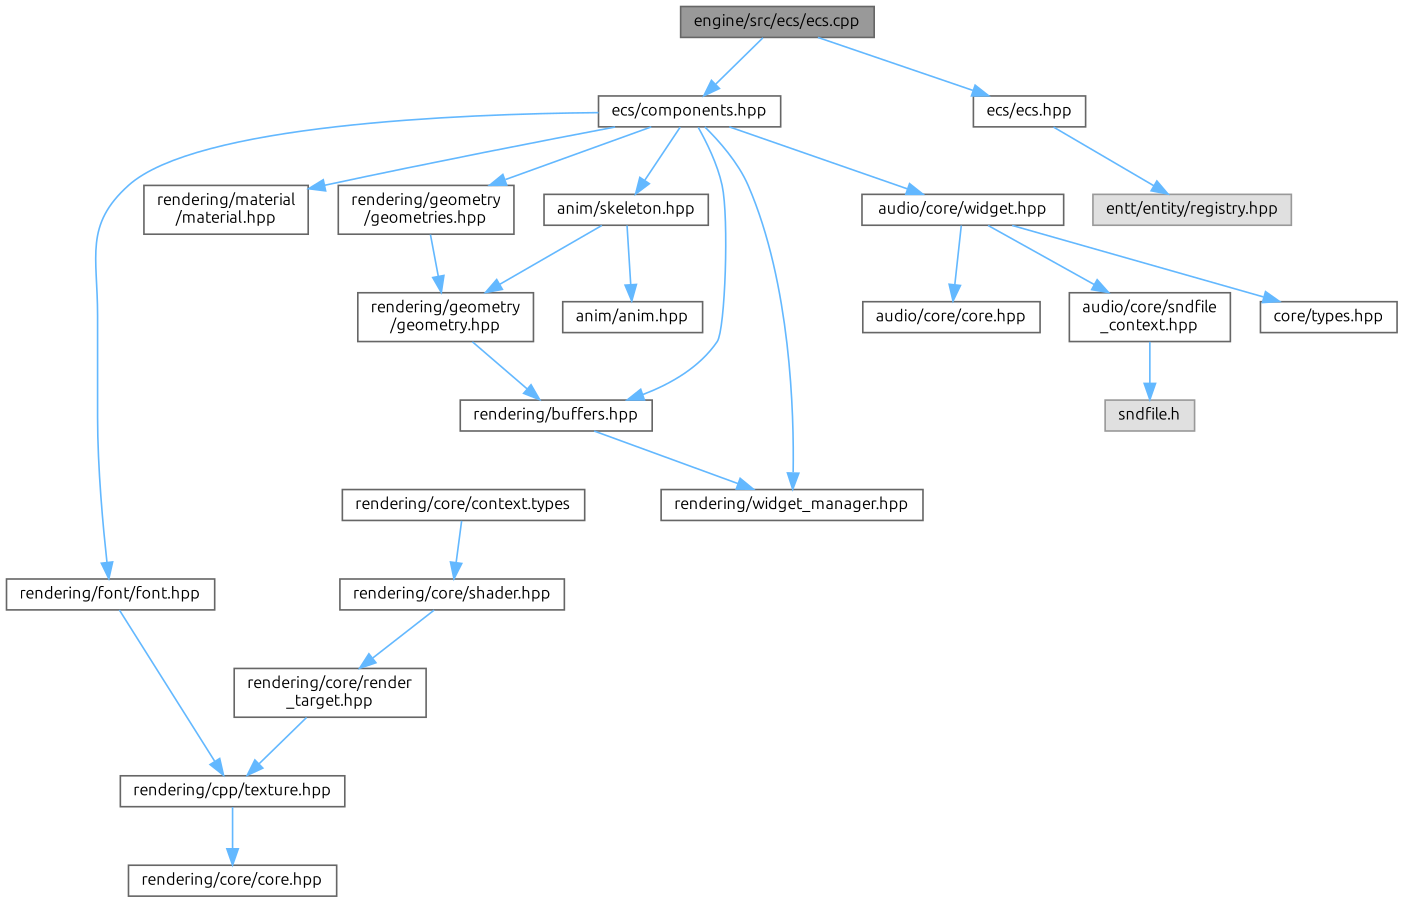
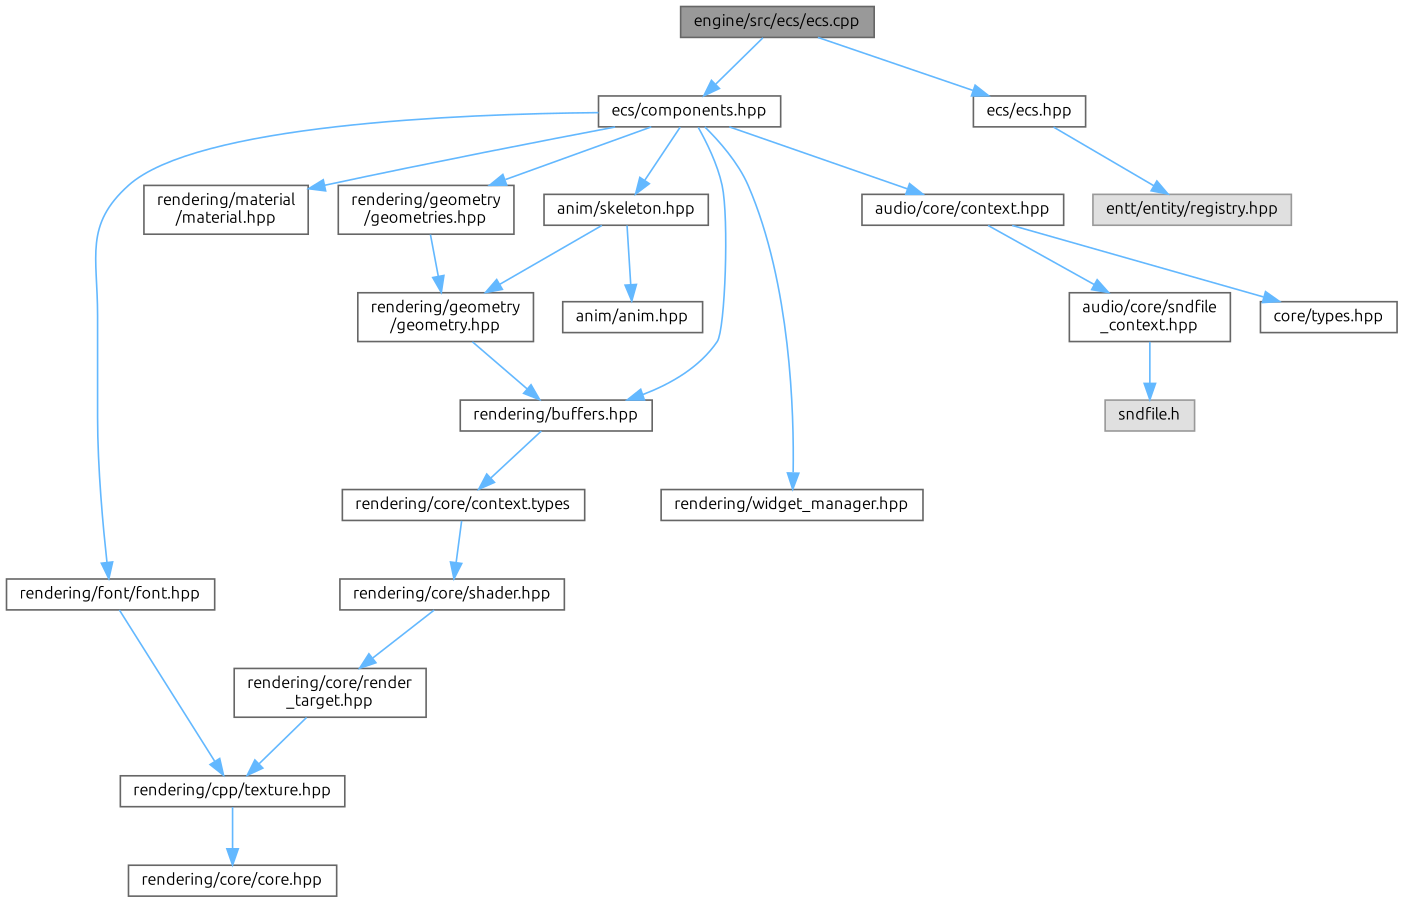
node "audio/core/widget.hpp": label "audio/core/widget.hpp" -> "audio/core/context.hpp"
node "audio/core/core.hpp": removed
edge "rendering/buffers.hpp" -> "rendering/widget_manager.hpp": now "rendering/buffers.hpp" -> "rendering/core/context.types"
